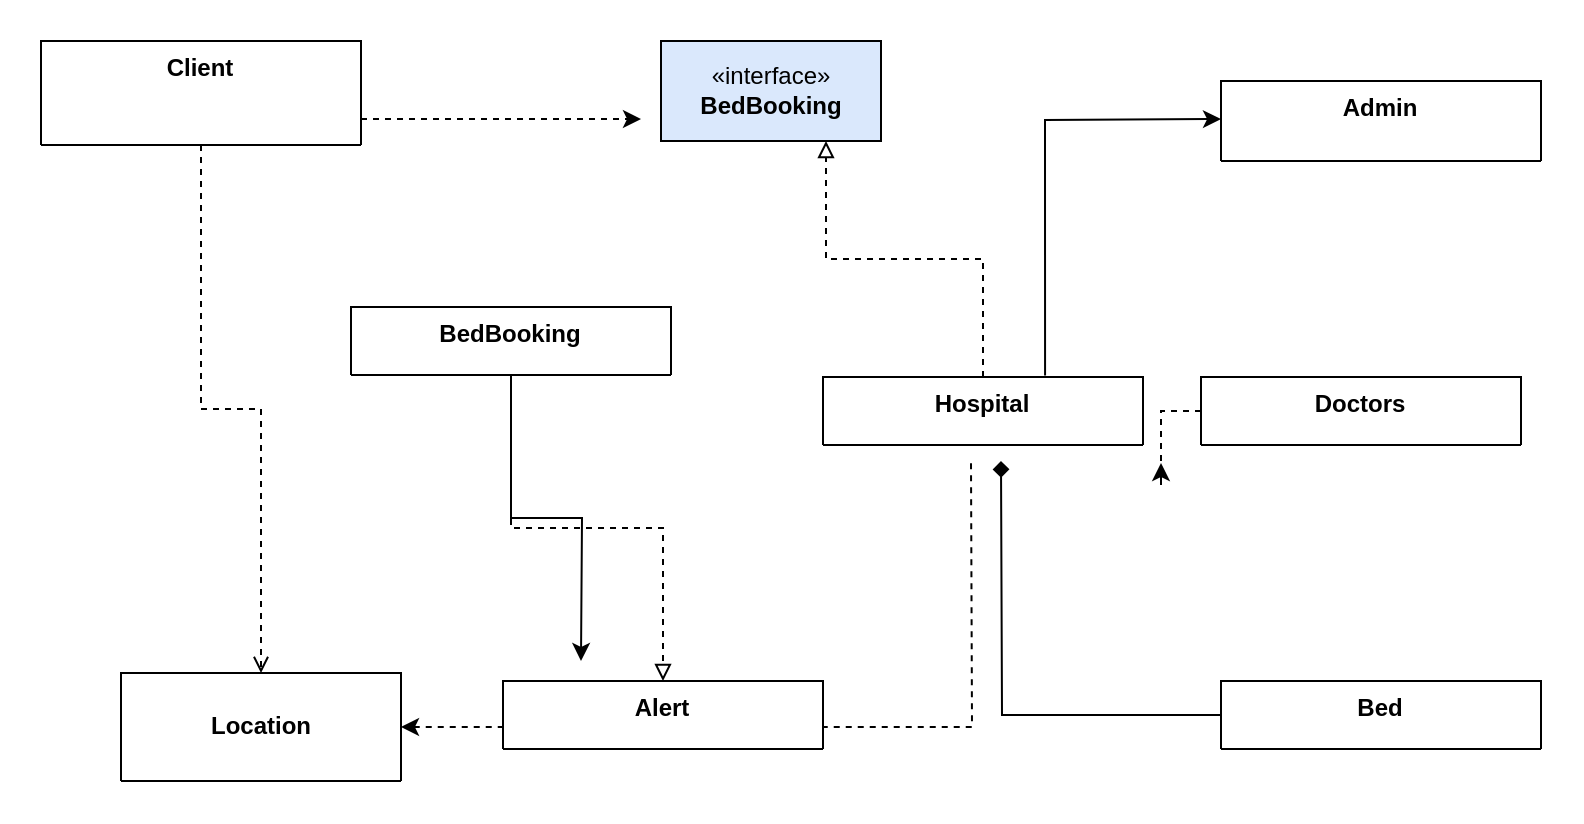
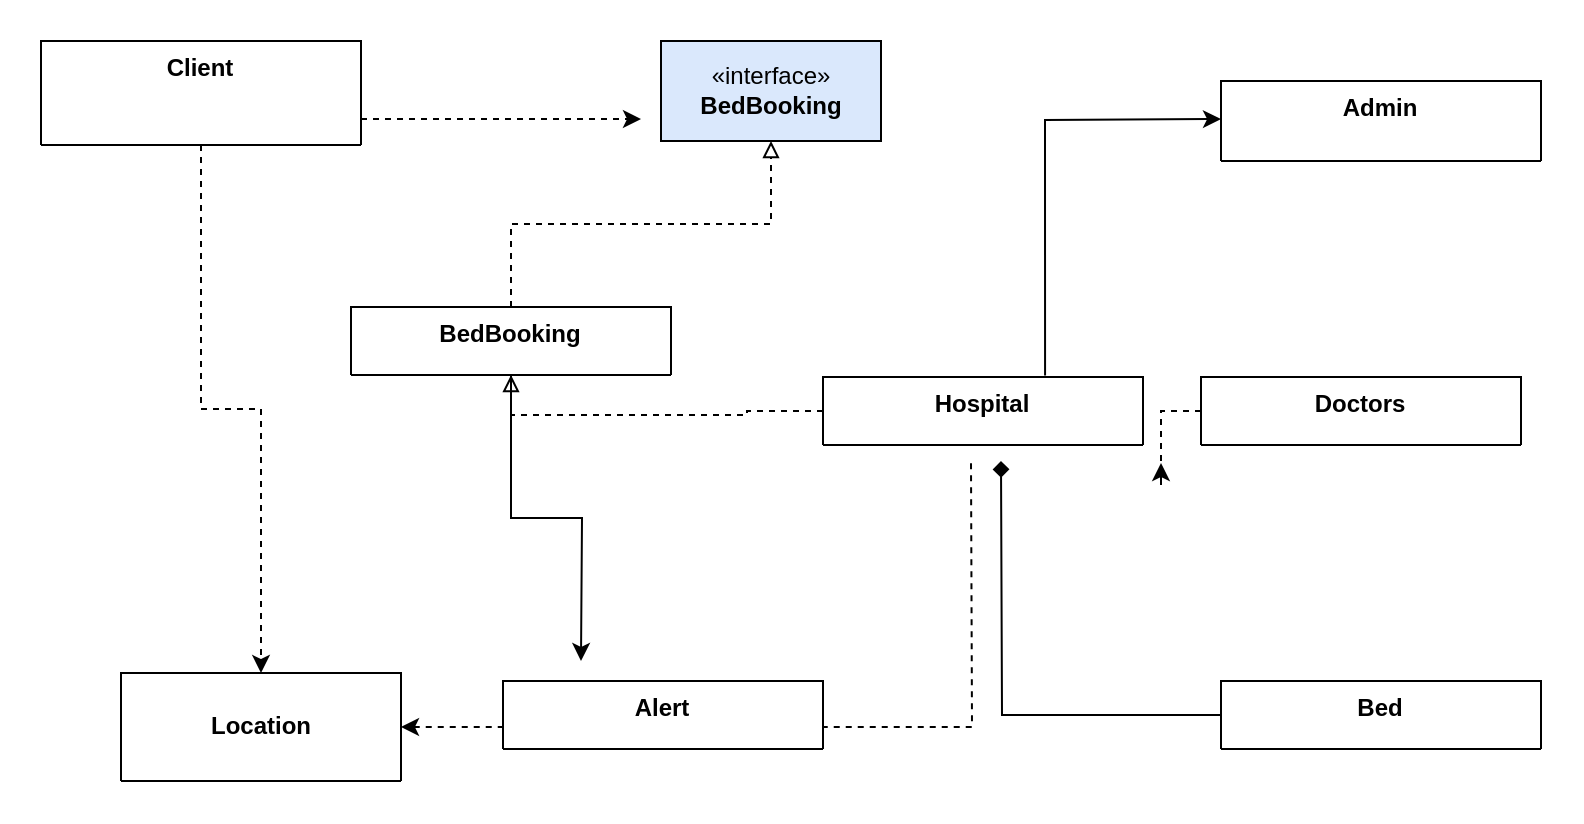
edge "Hospital" -> "«interface» BedBooking": now "Hospital" -> "BedBooking"
edge "BedBooking" -> "Alert": now "BedBooking" -> "«interface» BedBooking"
edge "Client" -> "Location": arrowhead open -> classic
